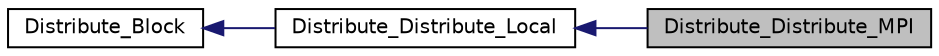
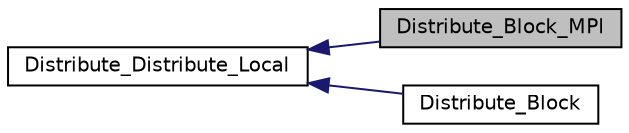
edge "Distribute_Distribute_Local" -> "Distribute_Block": reversed
node "Distribute_Distribute_MPI": label "Distribute_Distribute_MPI" -> "Distribute_Block_MPI"
